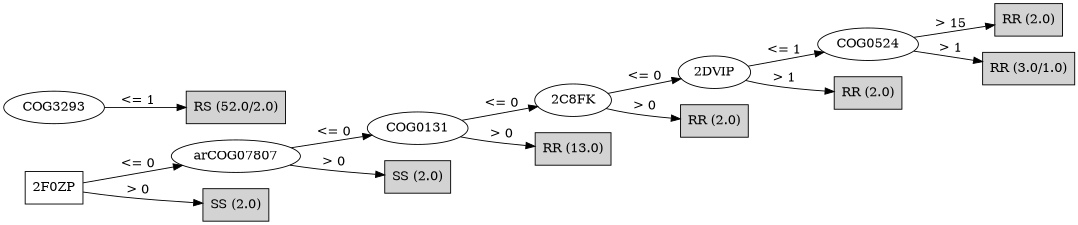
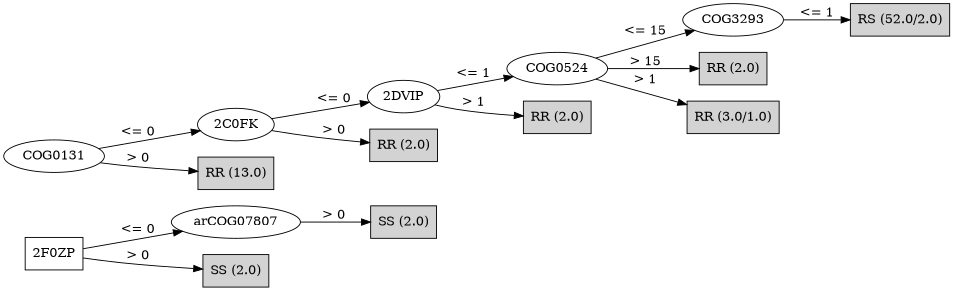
edge "COG0524" -> "COG3293": added, label "<= 15"
node "2C8FK": label "2C8FK" -> "2C0FK"
edge "arCOG07807" -> "COG0131": removed, label "<= 0"
